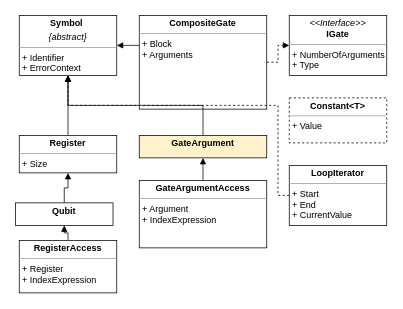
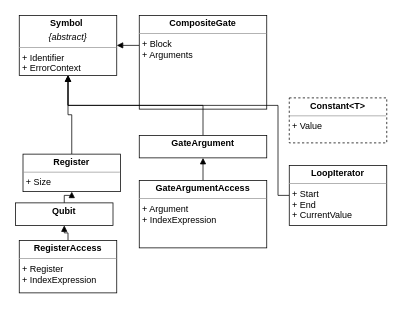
node "<<Interface>> IGate + NumberOfArguments + Type": removed
edge "CompositeGate + Block + Arguments" -> "<<Interface>> IGate + NumberOfArguments + Type": removed
edge "LoopIterator + Start + End + CurrentValue" -> "Symbol {abstract} + Identifier + ErrorContext": style dashed -> solid
node "GateArgument": fillcolor #fff2cc -> #ffffff
node "Register + Size": moved (68, 154) -> (72, 173)
